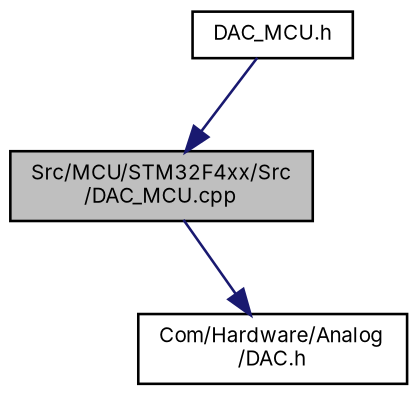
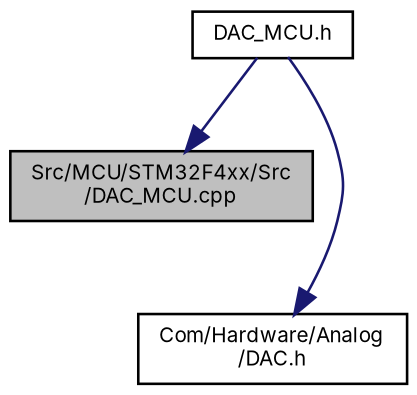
edge "Src/MCU/STM32F4xx/Src /DAC_MCU.cpp" -> "Com/Hardware/Analog /DAC.h": now "DAC_MCU.h" -> "Com/Hardware/Analog /DAC.h"
